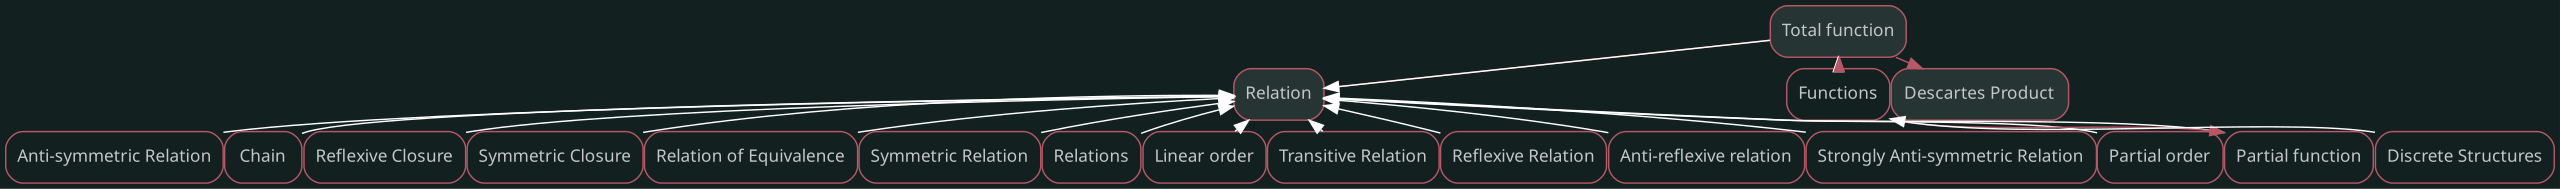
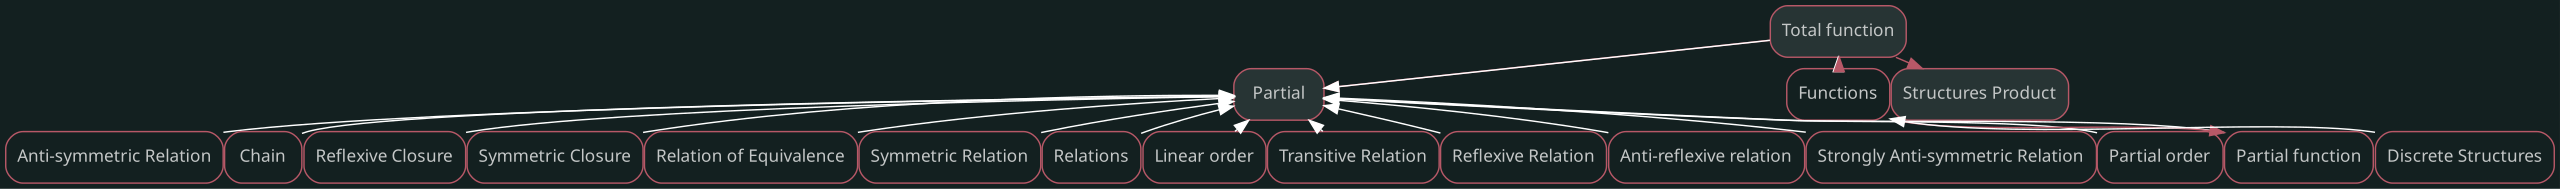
node "Relation": label "Relation" -> "Partial"
node "Descartes Product": label "Descartes Product" -> "Structures Product"
